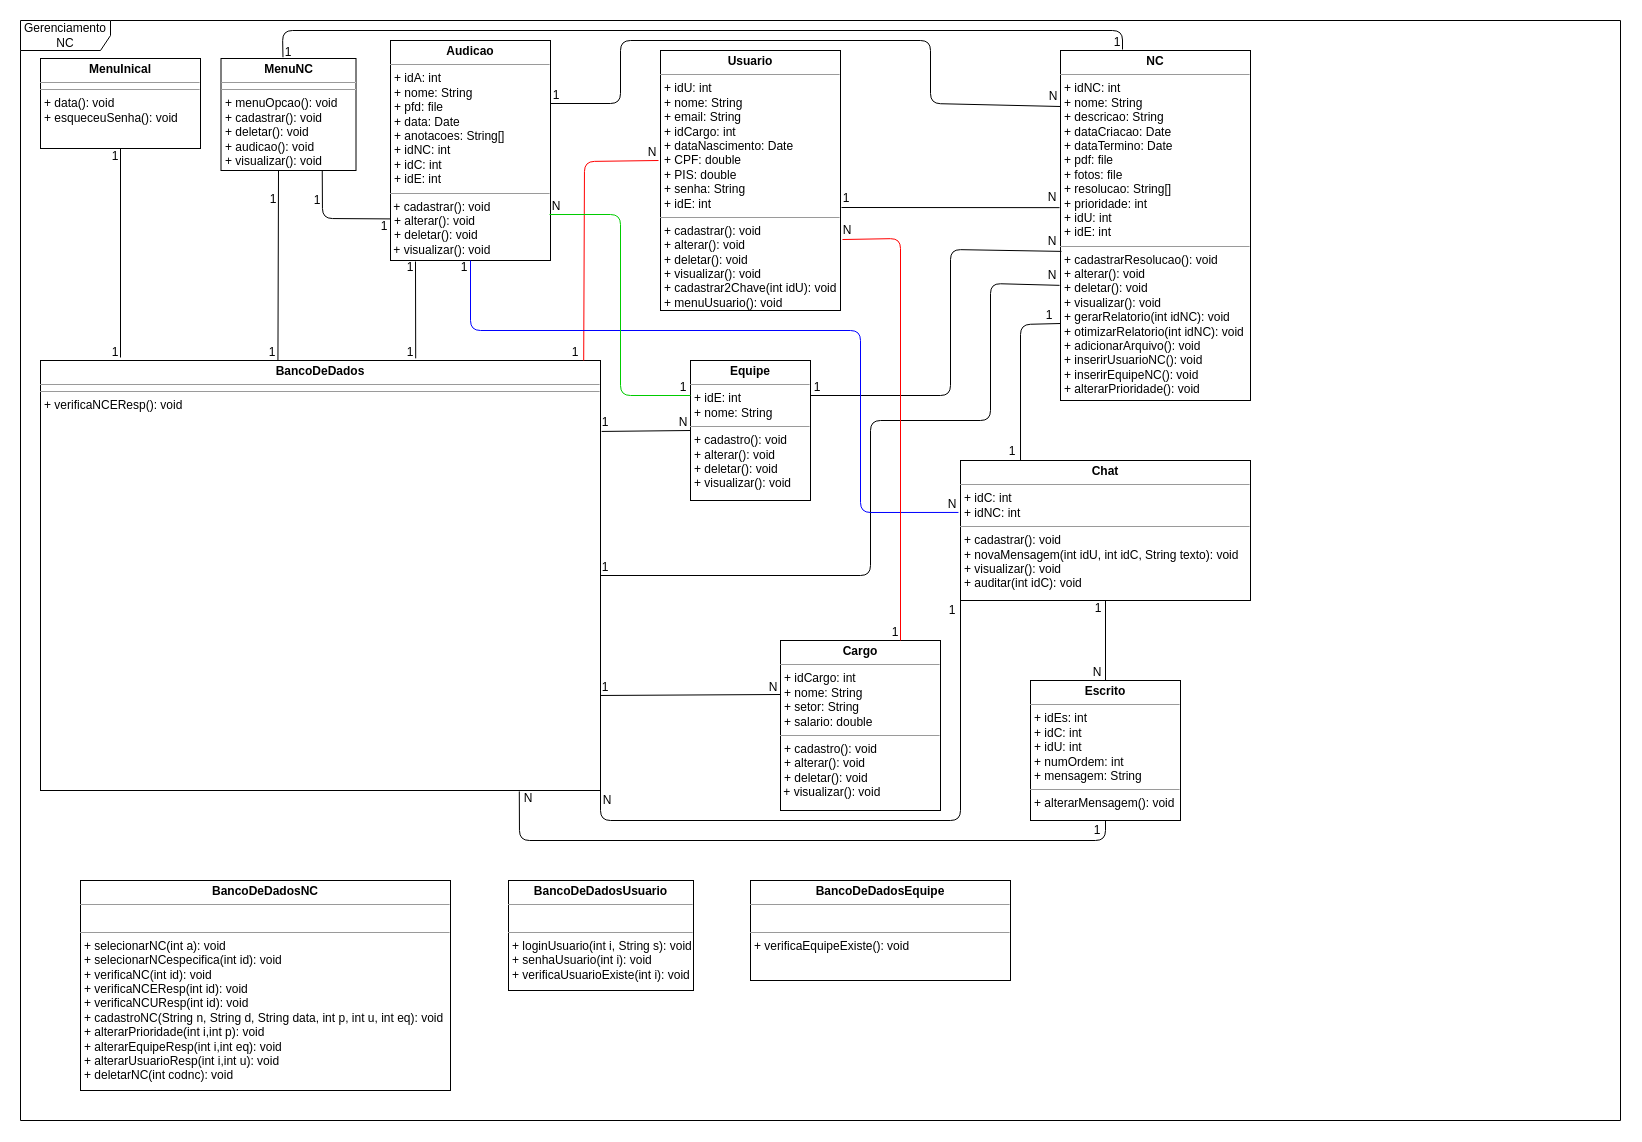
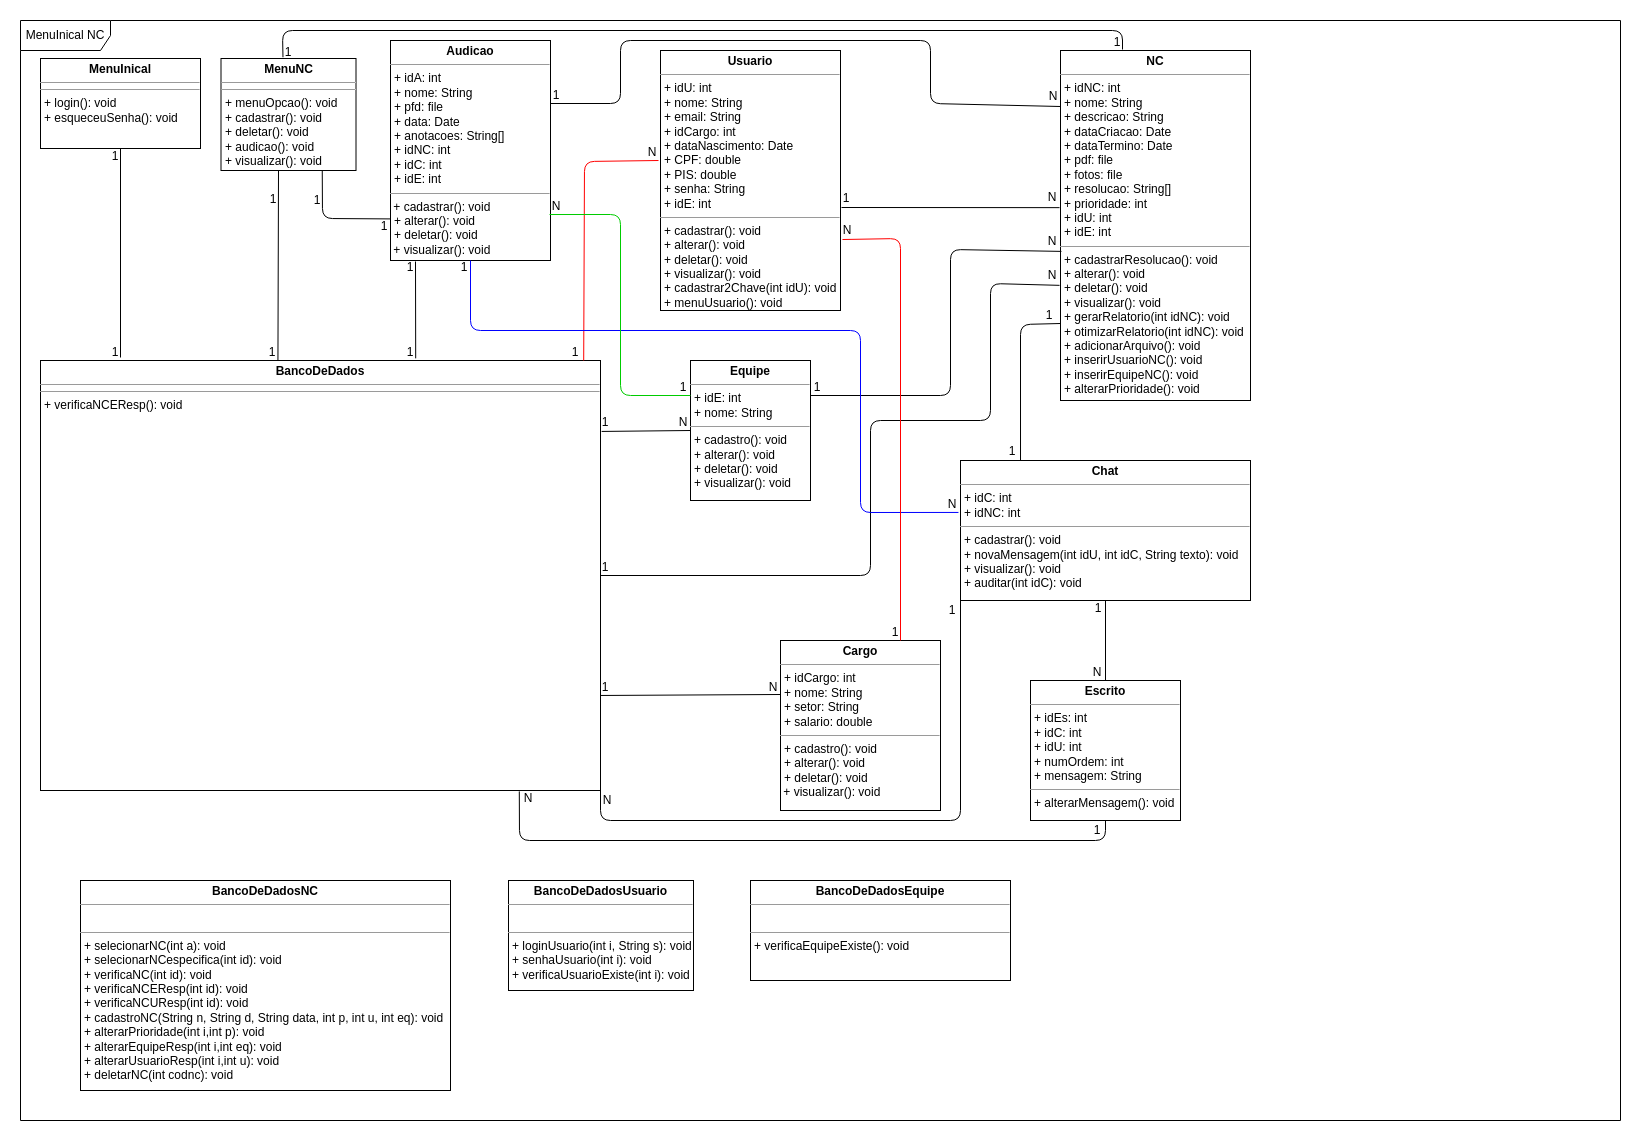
node "Gerenciamento NC": label "Gerenciamento NC" -> "MenuInical NC"
node "MenuInical + data(): void + esqueceuSenha(): void": label "MenuInical + data(): void + esqueceuSenha(): void" -> "MenuInical + login(): void + esqueceuSenha(): void"
